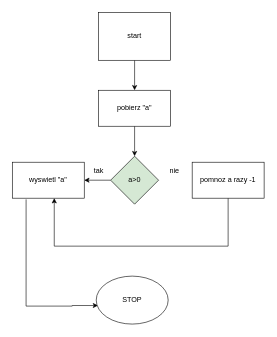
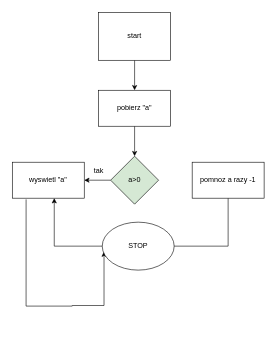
node "nie": removed
node "STOP": moved (132, 300) -> (138, 246)
